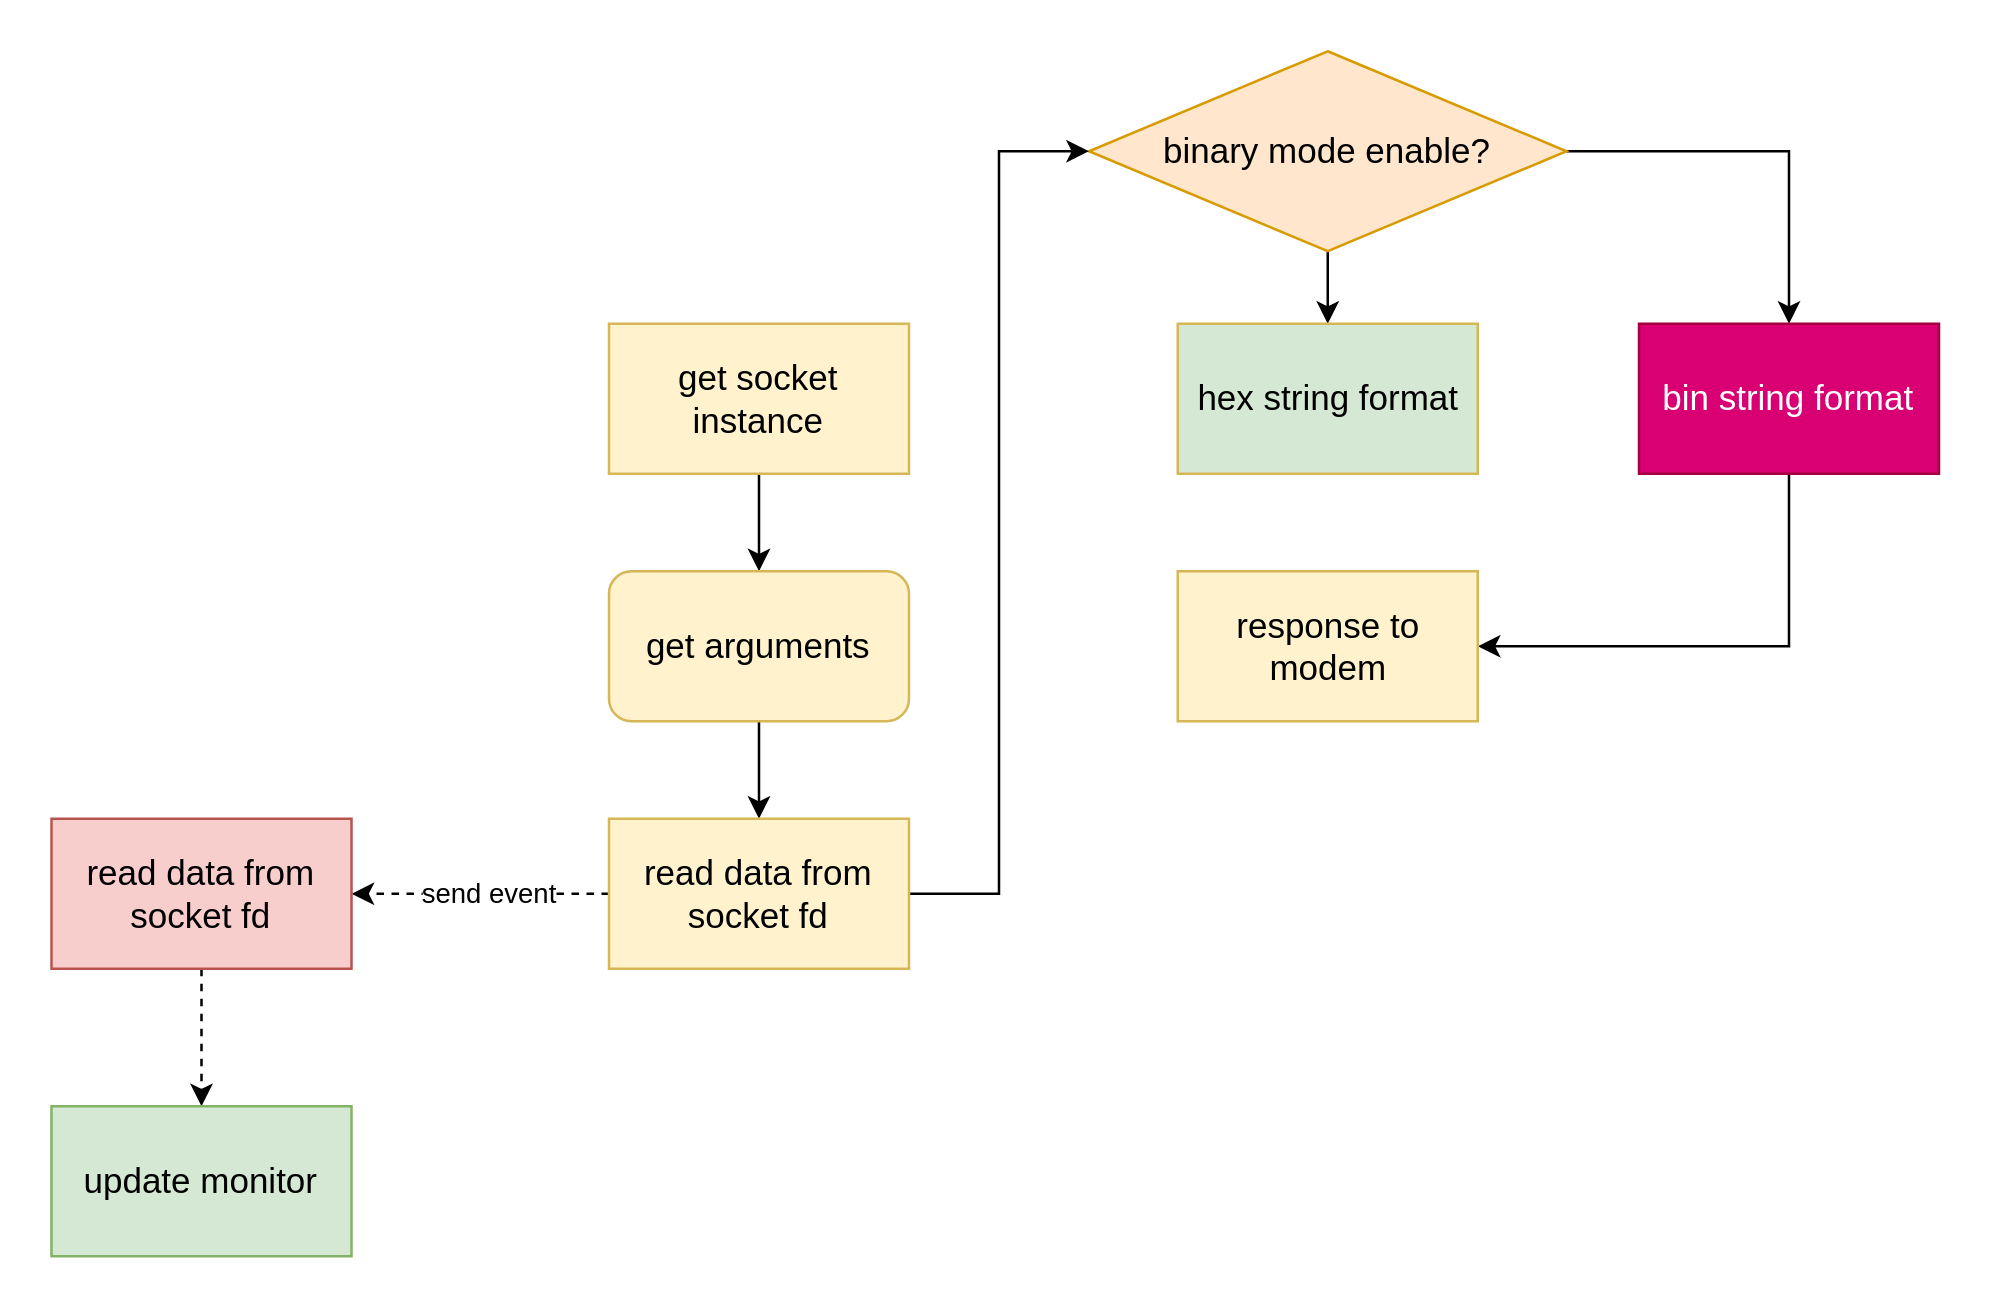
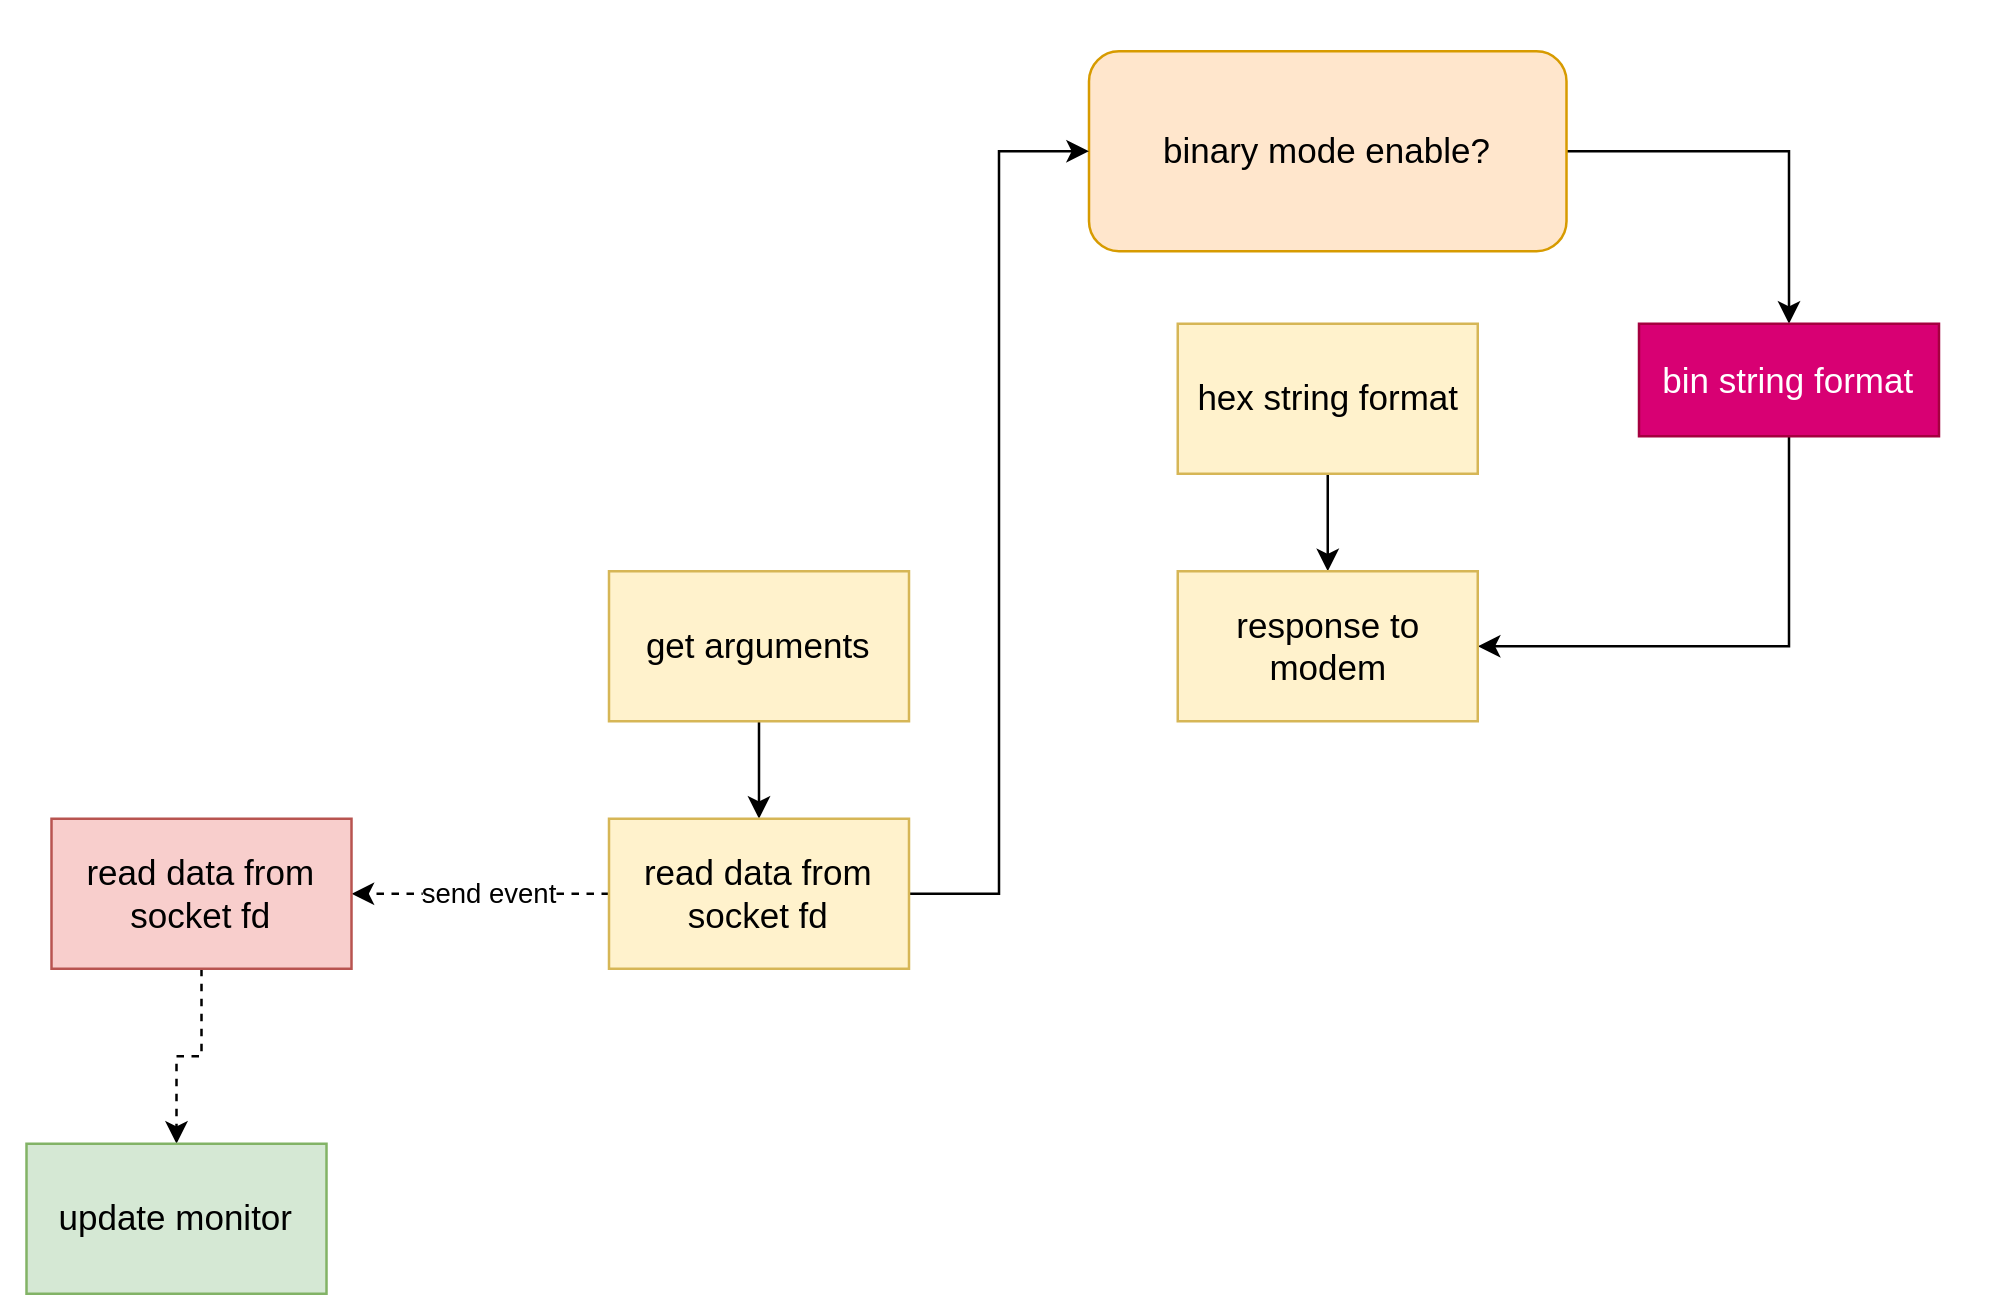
node "binary mode enable?": shape diamond -> rounded rectangle
edge "binary mode enable?" -> "hex string format": removed
node "get socket instance": removed
node "hex string format": fillcolor #d5e8d4 -> #fff2cc
node "bin string format": size 300x150 -> 300x113
edge "get socket instance" -> "get arguments": removed
edge "hex string format" -> "response to modem": added
node "get arguments": shape rounded rectangle -> rectangle
node "update monitor": moved (201, 1181) -> (176, 1219)
